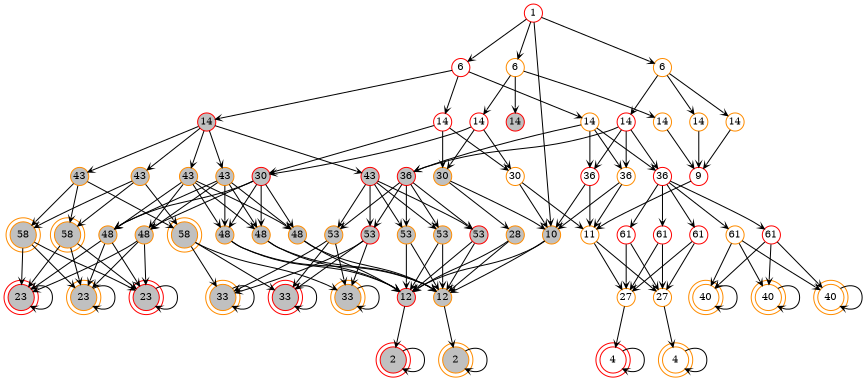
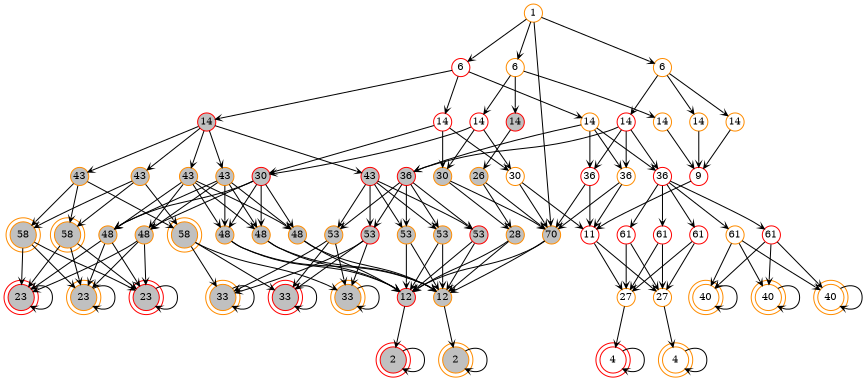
node "1": color red -> darkorange
node "26": added
node "10": label "10" -> "70"
node "11": color darkorange -> red
